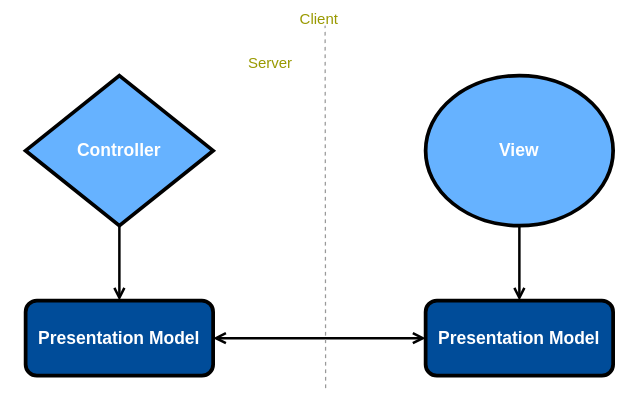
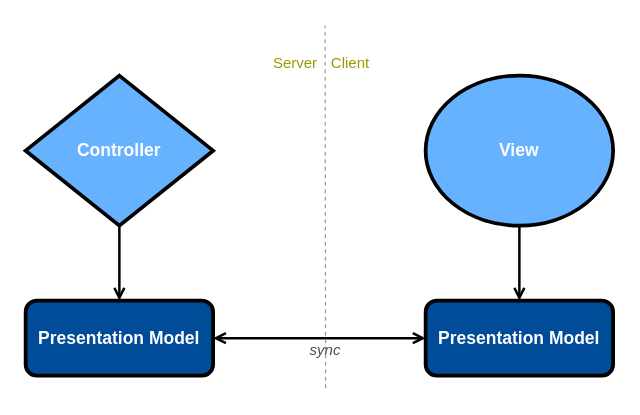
node "Client": moved (319, 19) -> (351, 63)
node "Server": moved (271, 63) -> (296, 63)
node "sync": added
